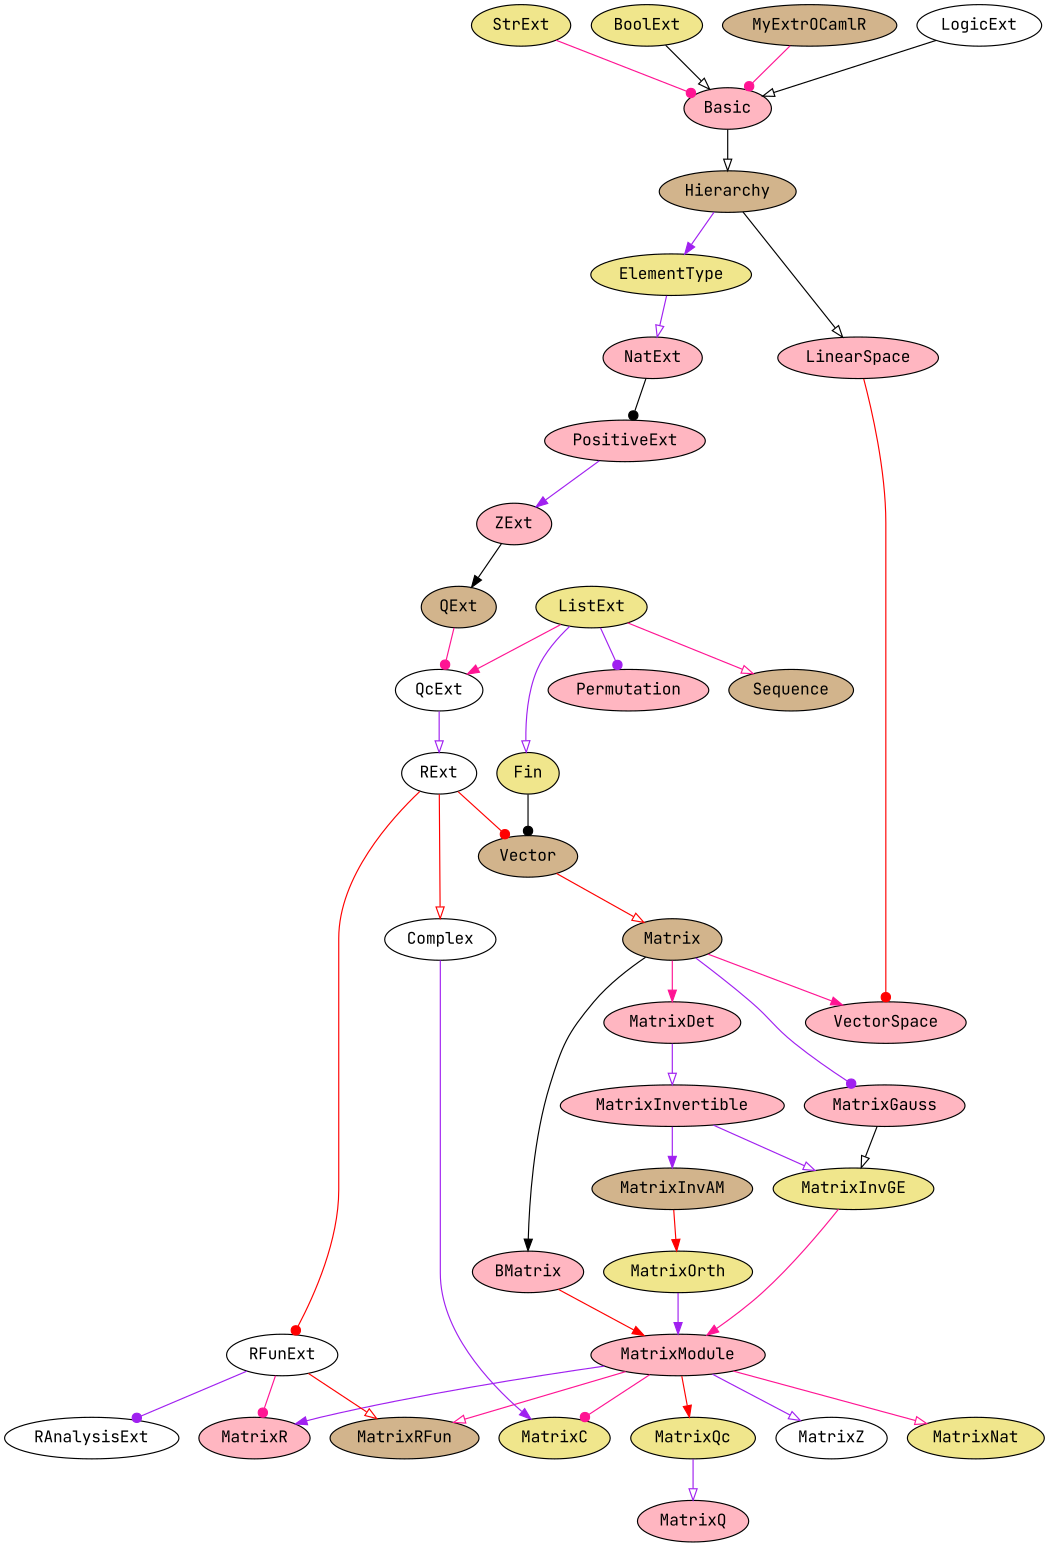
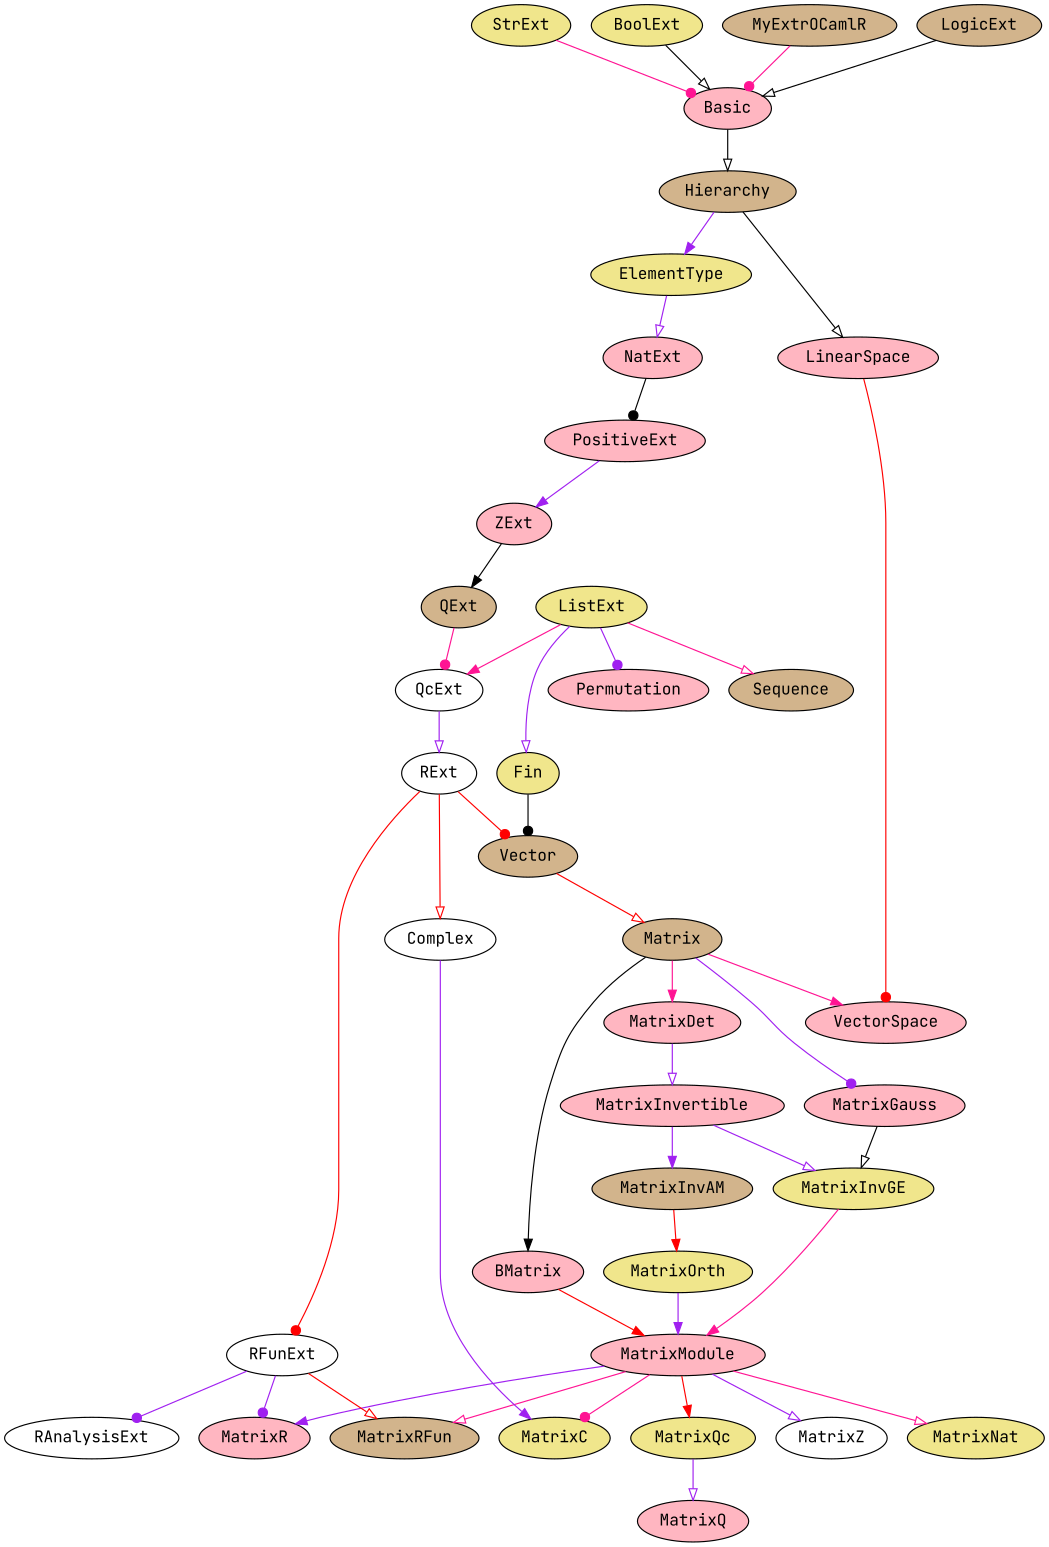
node "LogicExt": fillcolor white -> tan
edge "RFunExt" -> "MatrixR": color deeppink -> purple
